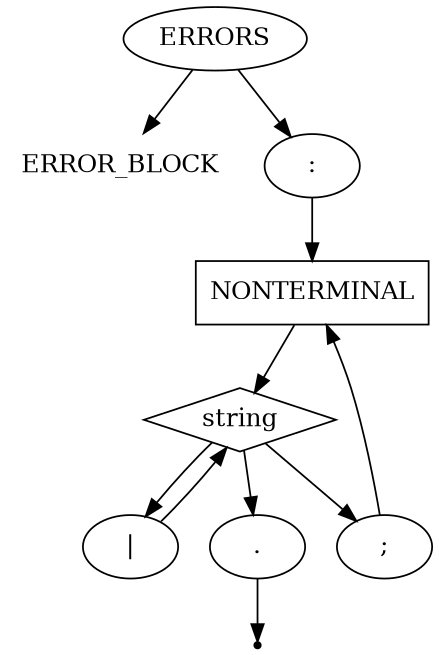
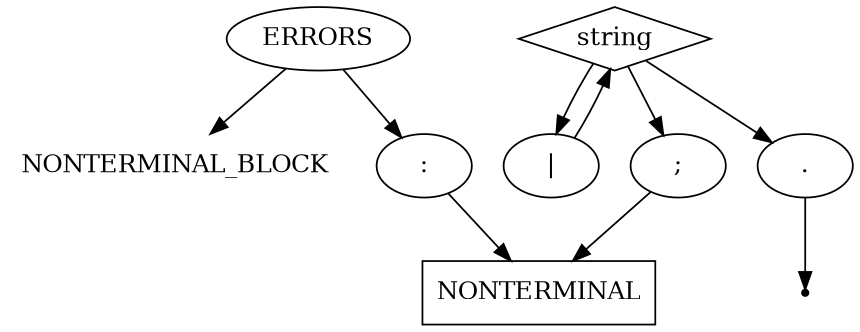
node "ERROR_BLOCK": label "ERROR_BLOCK" -> "NONTERMINAL_BLOCK"
edge "NONTERMINAL" -> "string": removed
